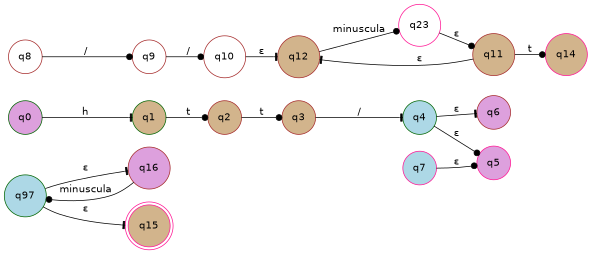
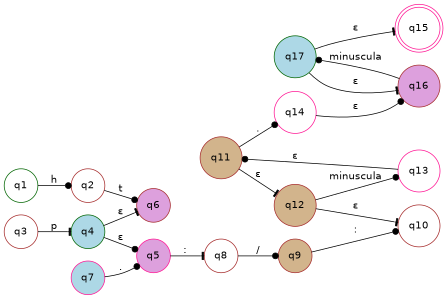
node "q23": label "q23" -> "q13"
edge "q11" -> "q14": label "t" -> "."
edge "q9" -> "q10": label "/" -> ":"
node "q14": fillcolor tan -> white
node "q9": fillcolor white -> tan
edge "q10" -> "q12": reversed
edge "q1" -> "q2": label "t" -> "h"
edge "q3" -> "q4": label "/" -> "p"
edge "q14" -> "q16": added, label "ε"
node "q0": removed
node "q1": fillcolor tan -> white
node "q2": fillcolor tan -> white
edge "q2" -> "q3": now "q2" -> "q6"
node "q3": fillcolor tan -> white
edge "q7" -> "q5": label "ε" -> "."
node "q97": label "q97" -> "q17"
node "q15": fillcolor tan -> white
edge "q5" -> "q8": added, label ":"
